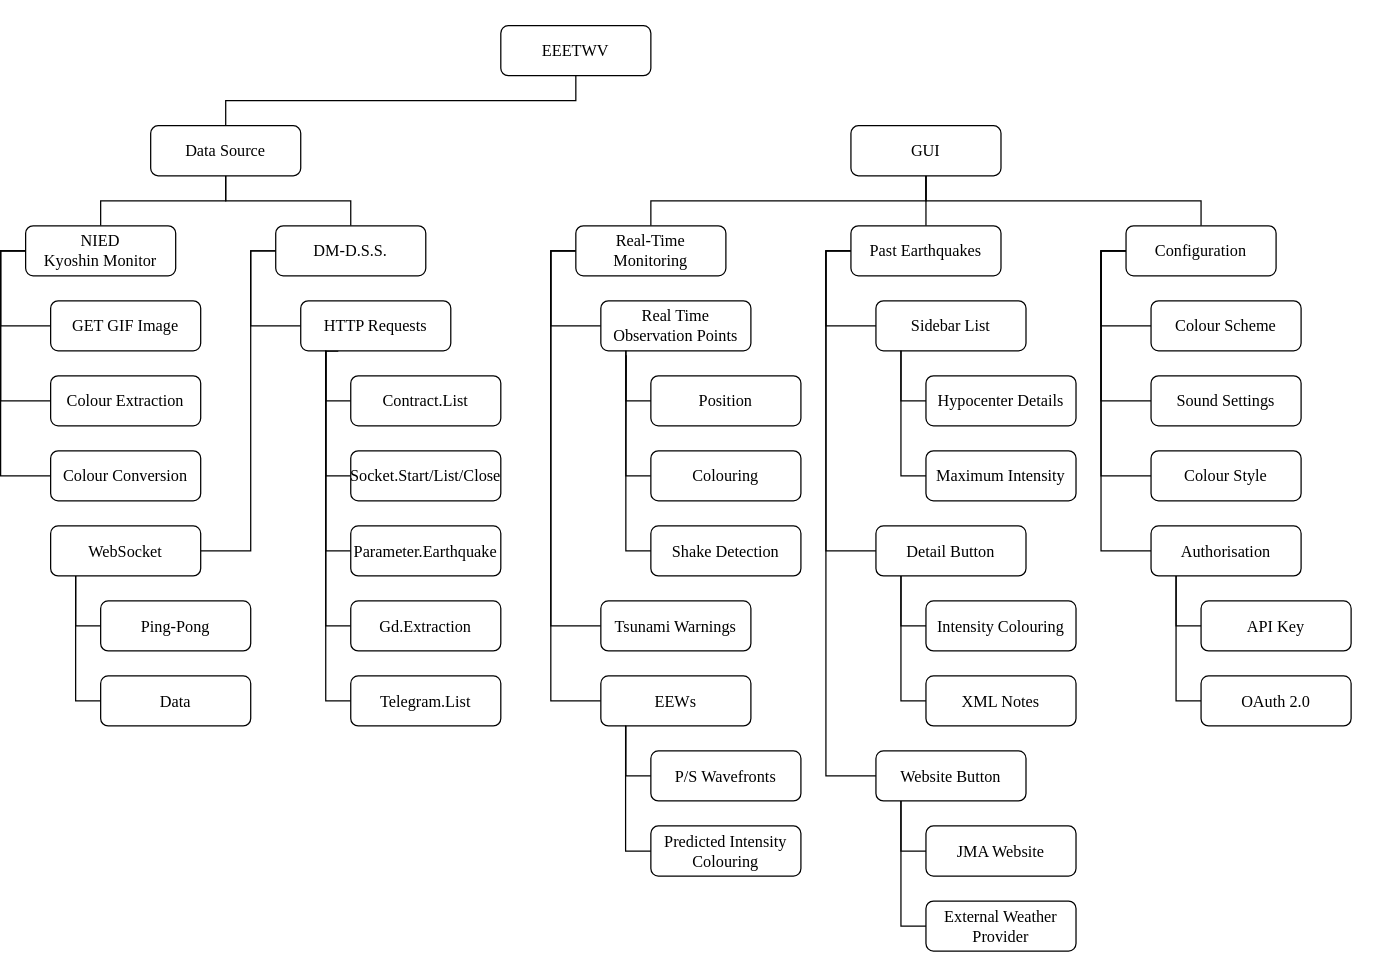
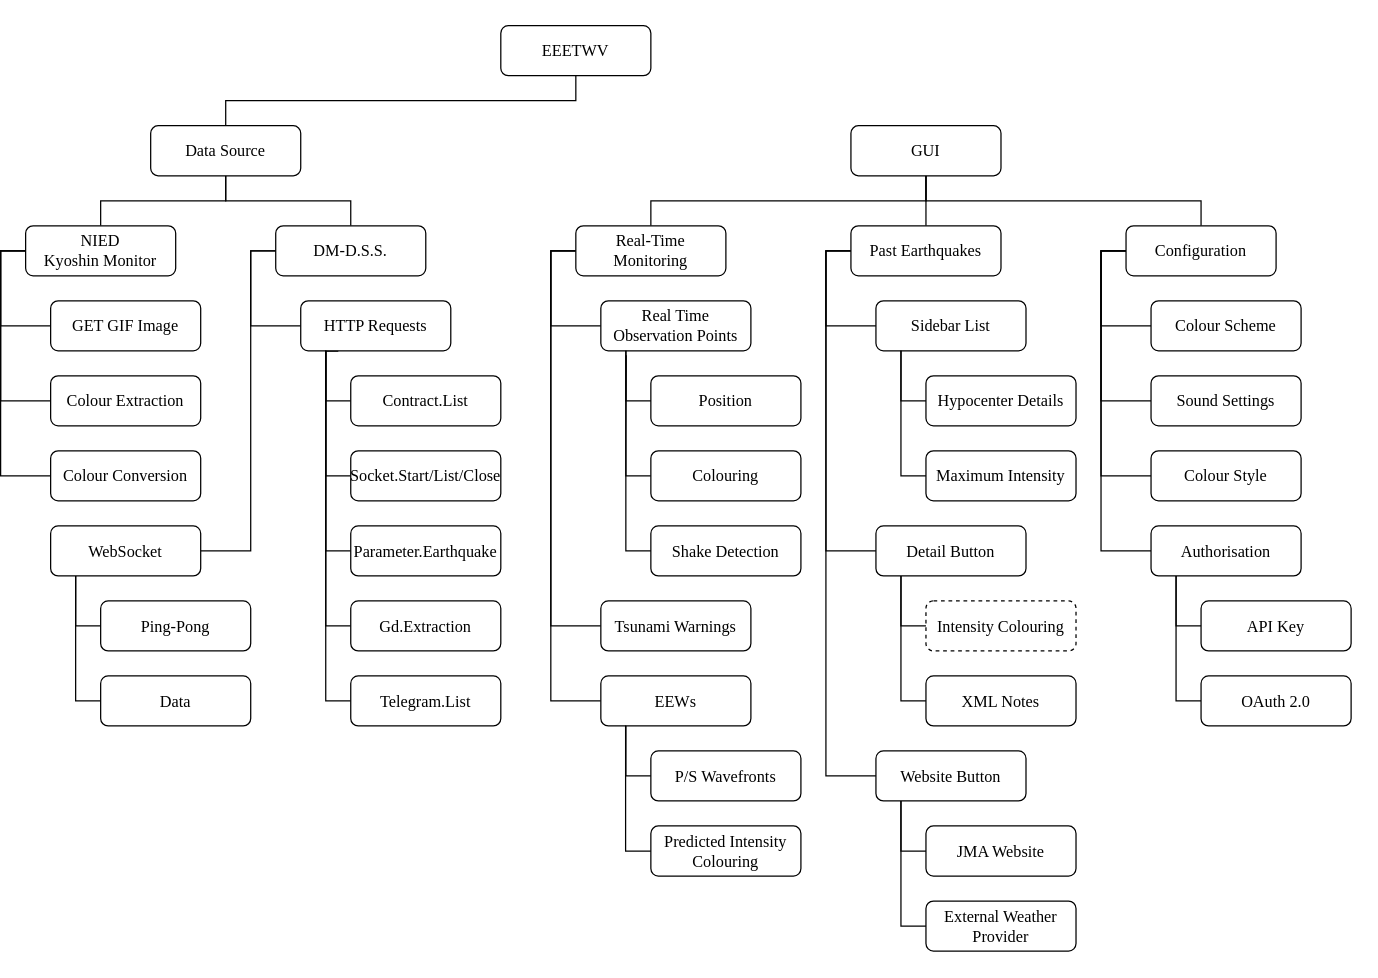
node "Intensity Colouring": style solid -> dashed
